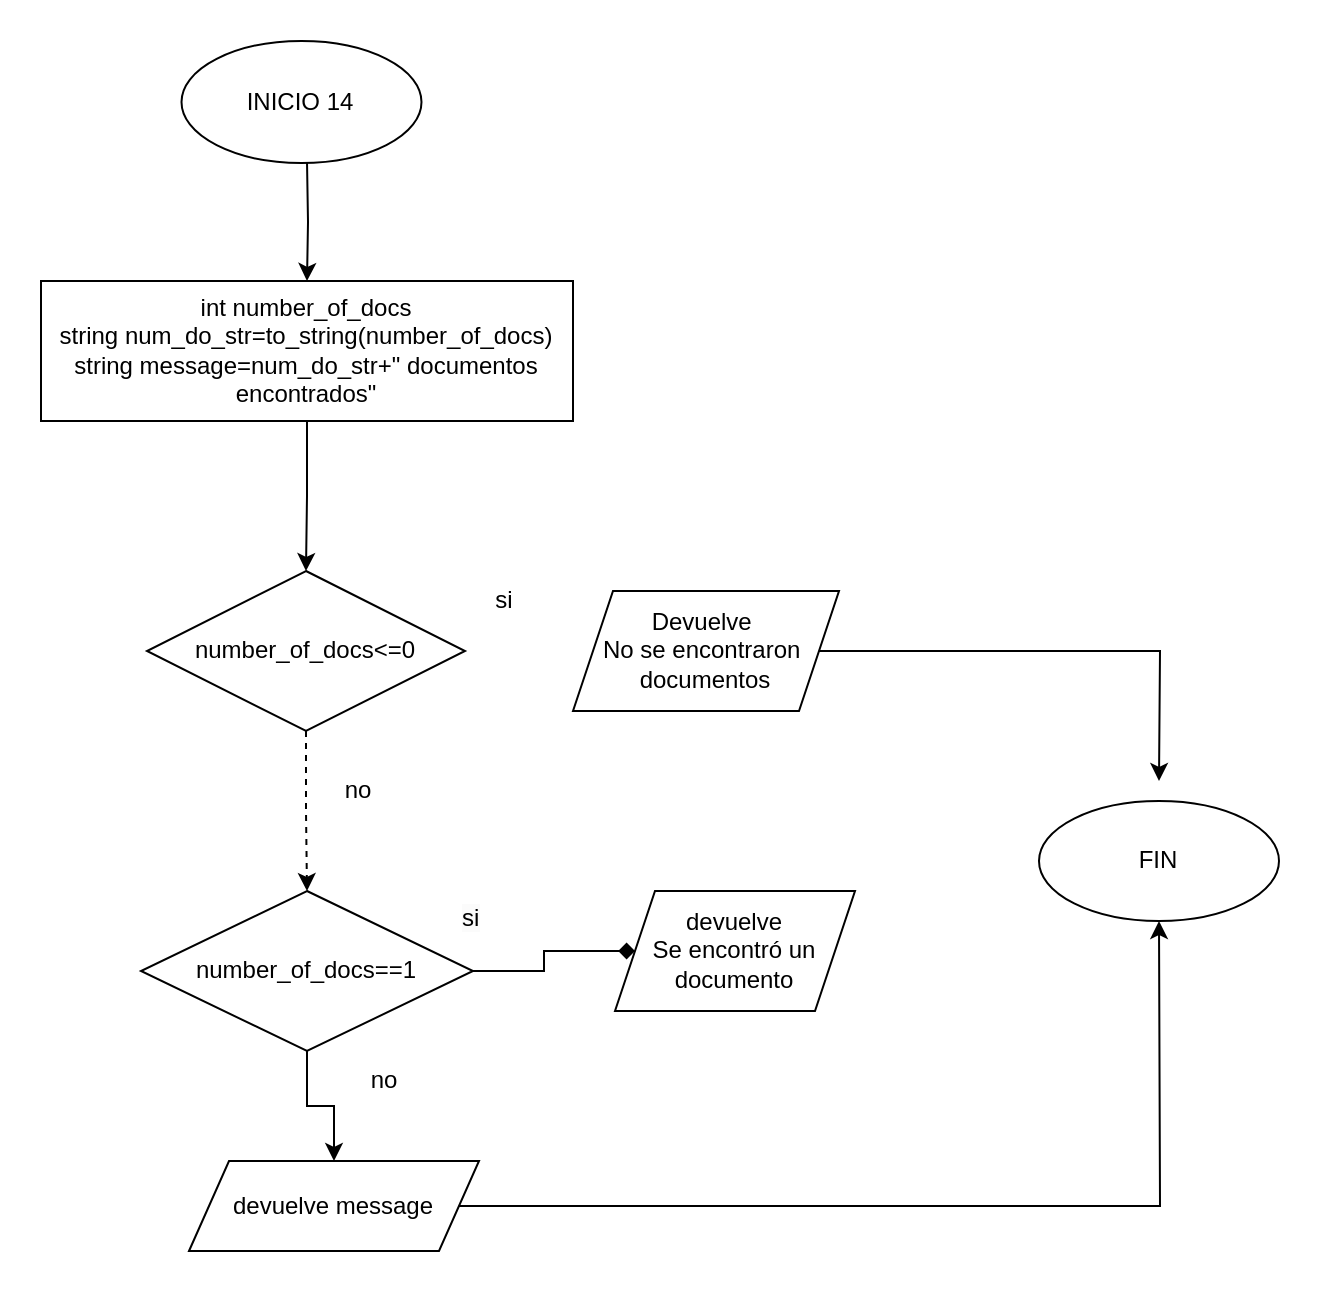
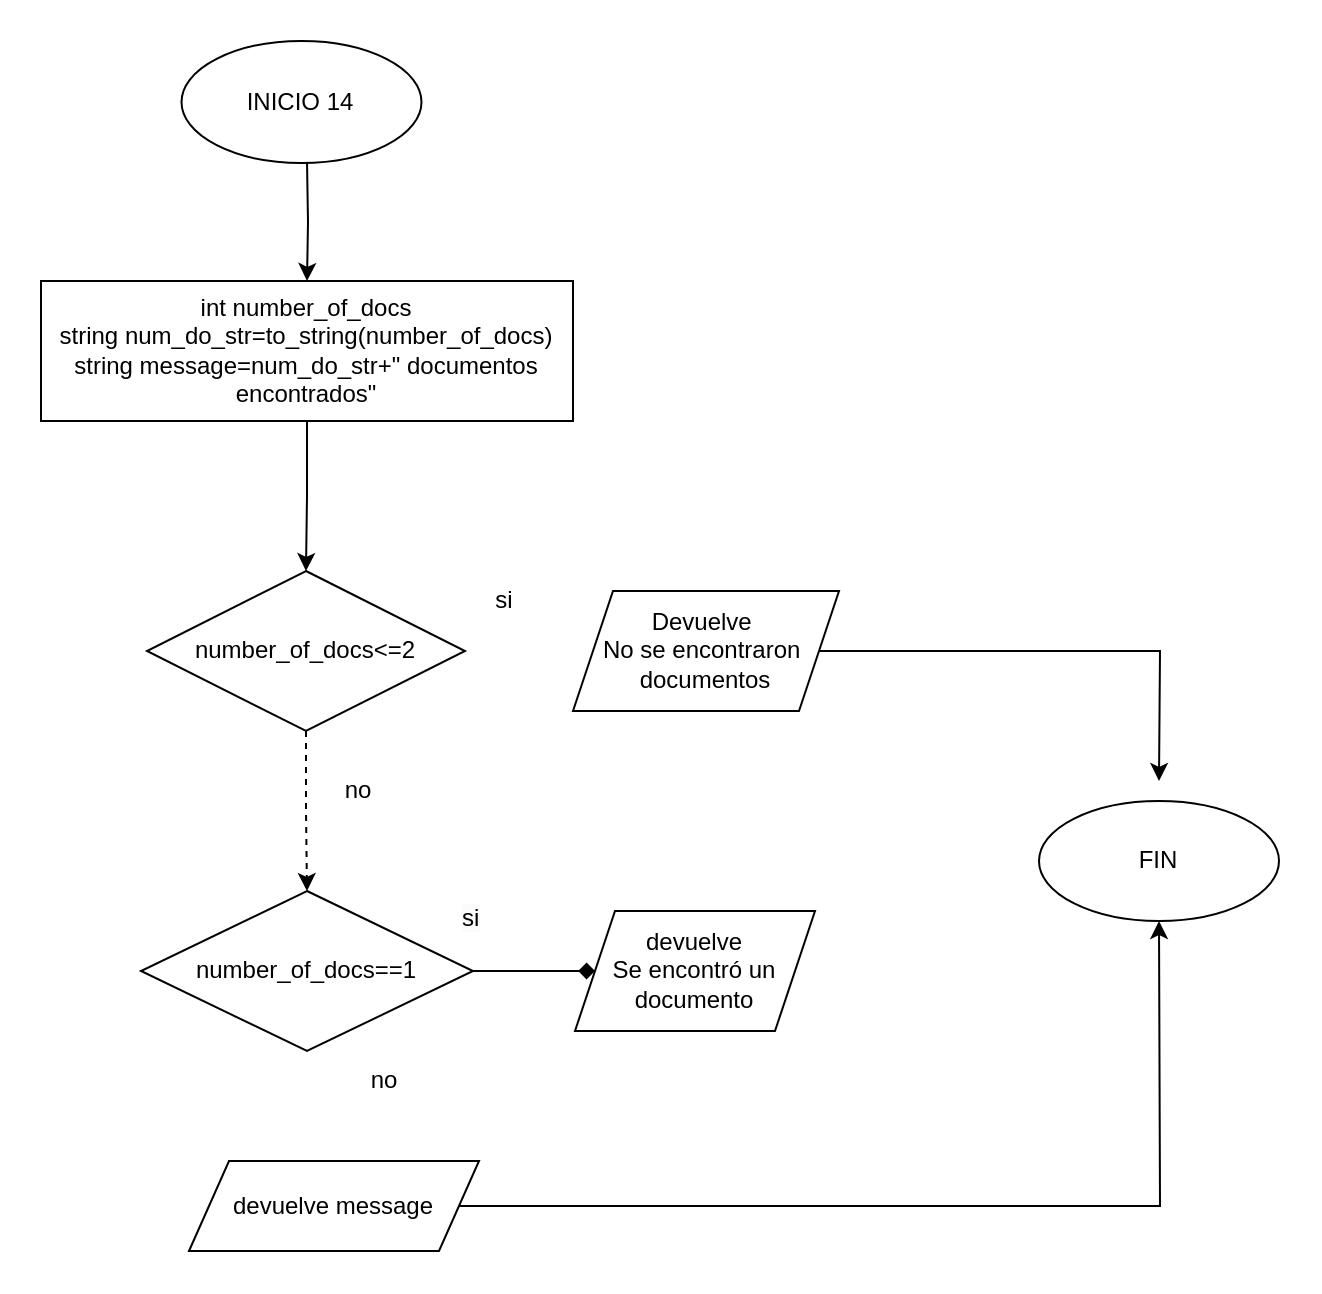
node "number_of_docs<=0": label "number_of_docs<=0" -> "number_of_docs<=2"
node "devuelve Se encontró un documento": moved (735, 951) -> (695, 971)
edge "number_of_docs==1" -> "devuelve message": removed
